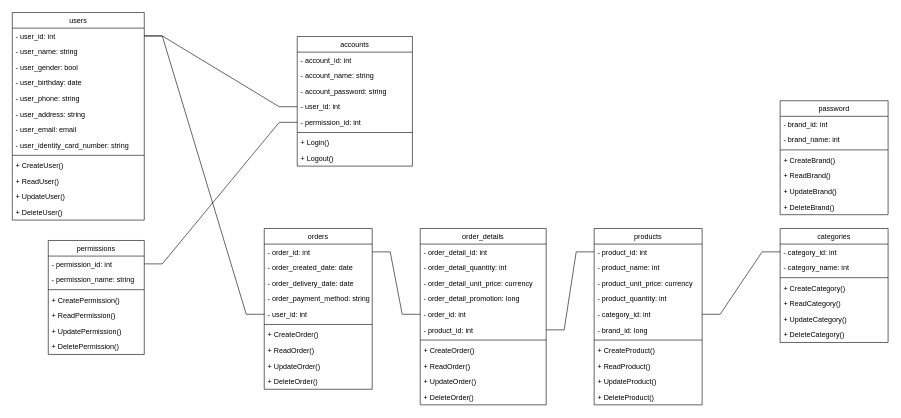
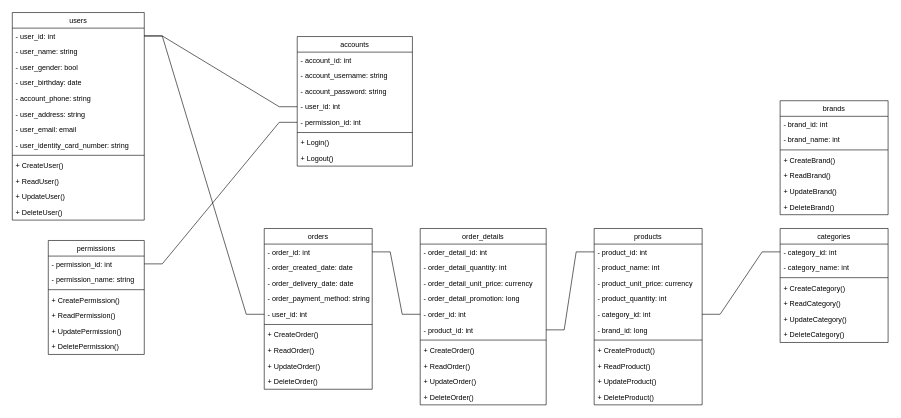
node "- account_name: string": label "- account_name: string" -> "- account_username: string"
node "- user_phone: string": label "- user_phone: string" -> "- account_phone: string"
node "password": label "password" -> "brands"
